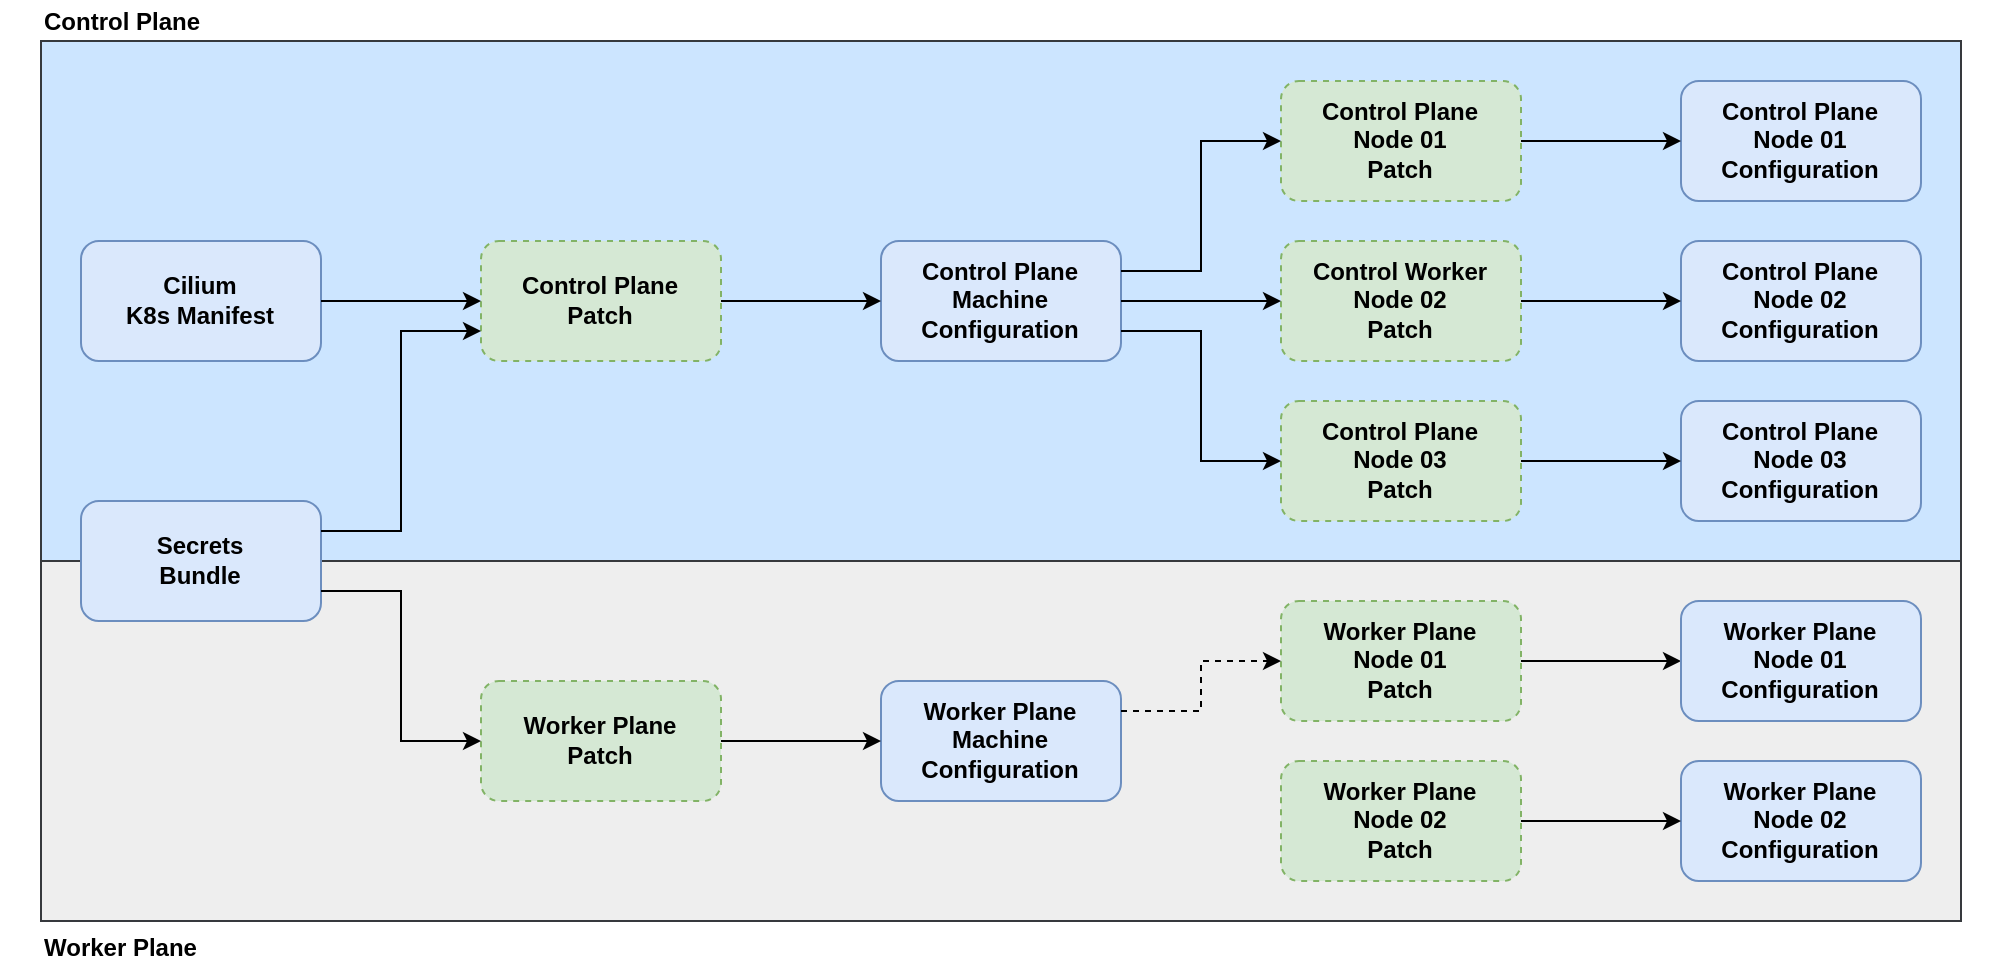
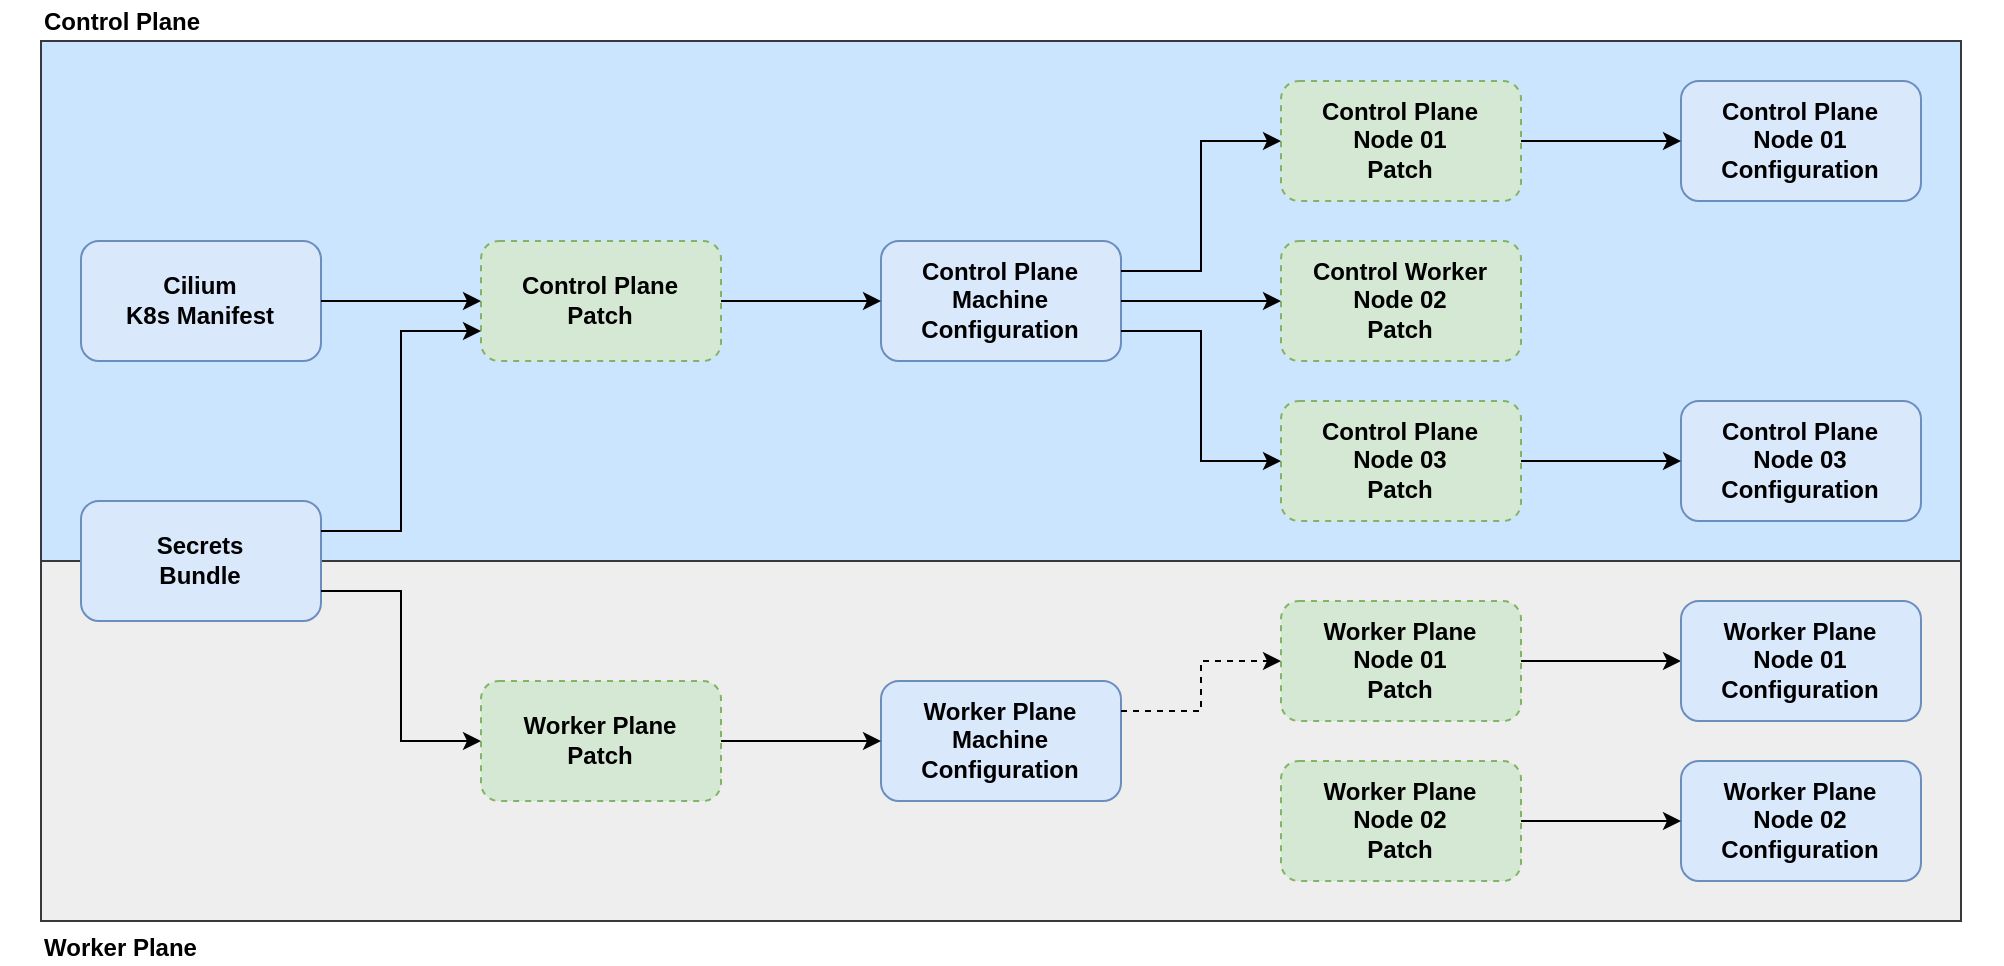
edge "Control WorkerNode 02Patch" -> "Control Plane Node 02 Configuration": removed
node "Control Plane Node 02 Configuration": removed
